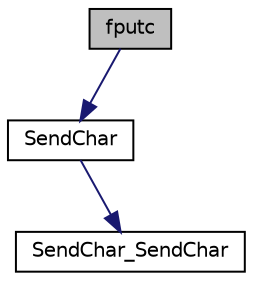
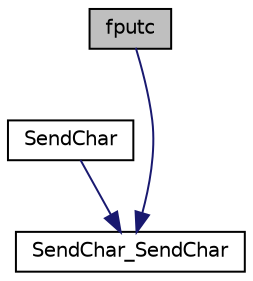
edge "fputc" -> "SendChar": now "fputc" -> "SendChar_SendChar"
